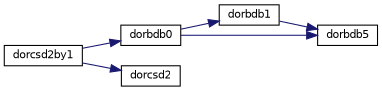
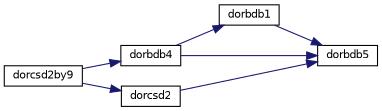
node "dorbdb0": label "dorbdb0" -> "dorbdb4"
node "dorcsd2by1": label "dorcsd2by1" -> "dorcsd2by9"
edge "dorcsd2" -> "dorbdb5": added
